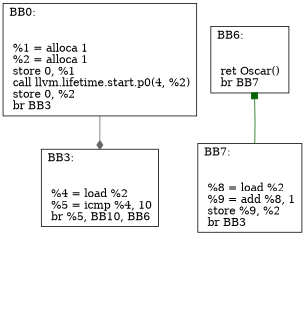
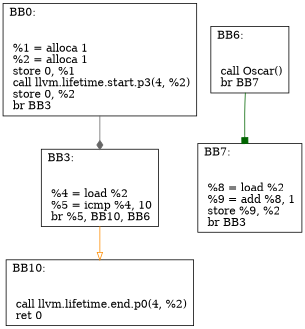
node "BB6:": text "ret Oscar()" -> "call Oscar()"
node "BB0:": text "call llvm.lifetime.start.p0(4, %2)" -> "call llvm.lifetime.start.p3(4, %2)"
edge "BB7:" -> "BB6:": reversed
node "BB10:": added
